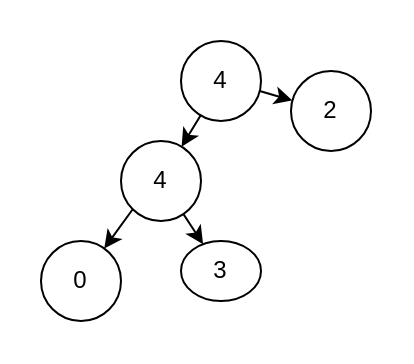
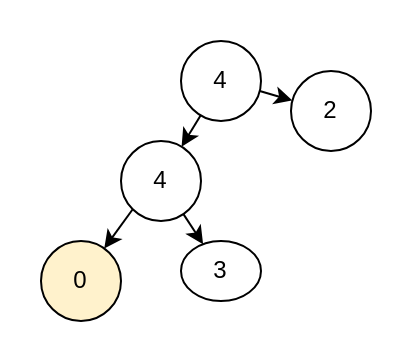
node "0": fillcolor #ffffff -> #fff2cc
